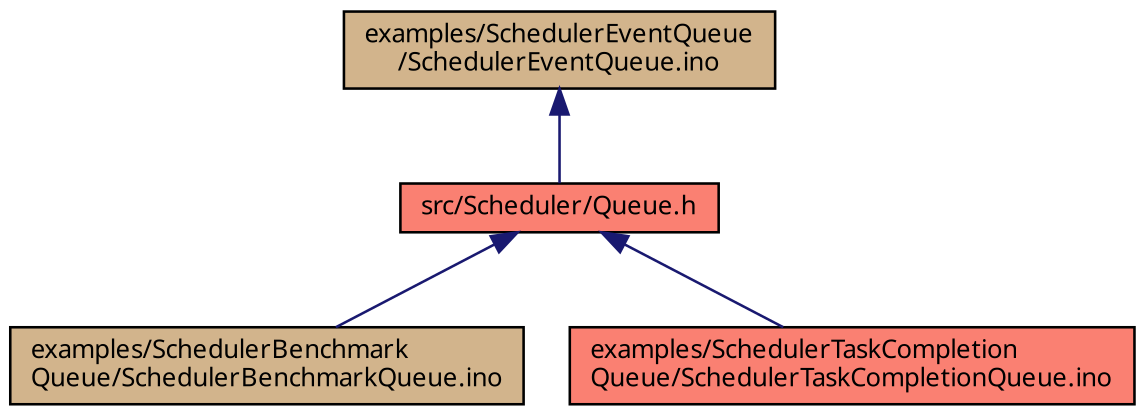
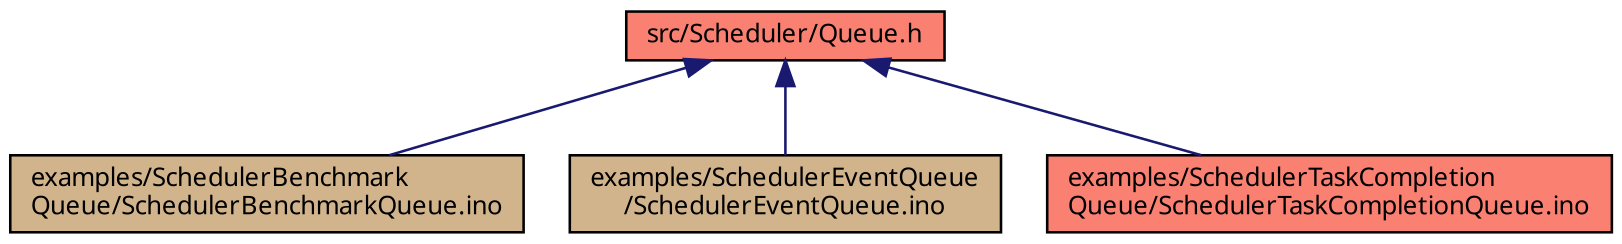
edge "src/Scheduler/Queue.h" -> "examples/SchedulerEventQueue /SchedulerEventQueue.ino": reversed
